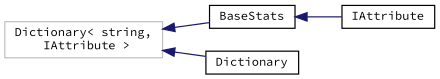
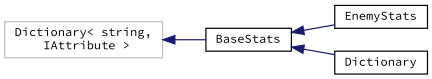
node "IAttribute": label "IAttribute" -> "EnemyStats"
edge "Dictionary" -> "Dictionary< string, IAttribute >": now "Dictionary" -> "BaseStats"
